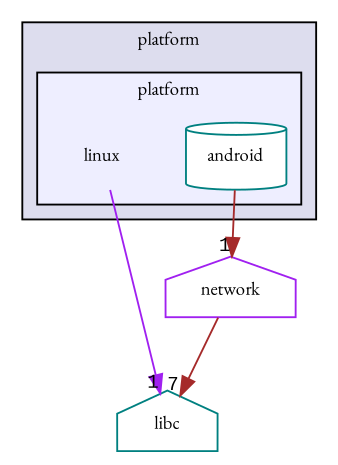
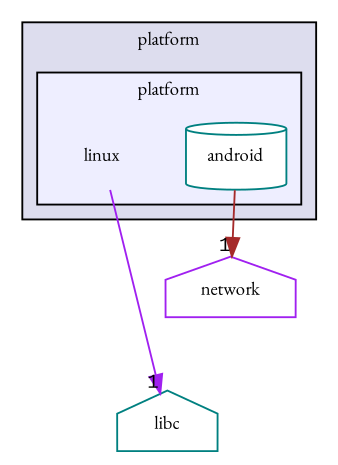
edge "network" -> "libc": removed
